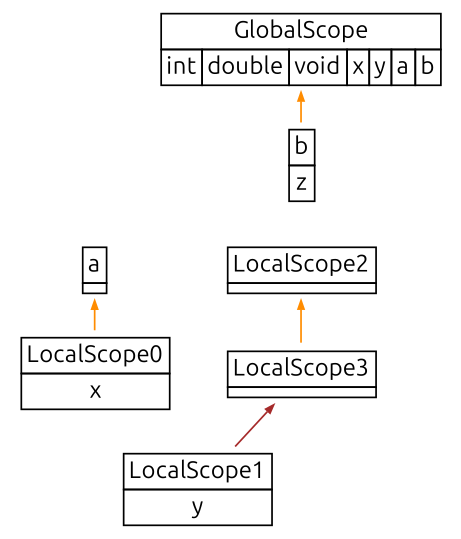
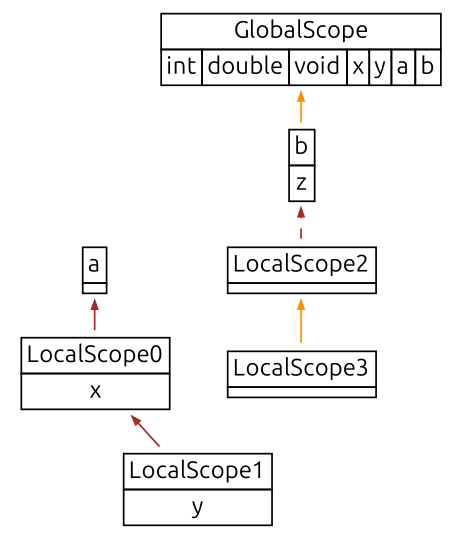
edge "LocalScope2" -> "b": added
edge "LocalScope0" -> "a": color darkorange -> brown
edge "LocalScope1" -> "LocalScope3": now "LocalScope1" -> "LocalScope0"
